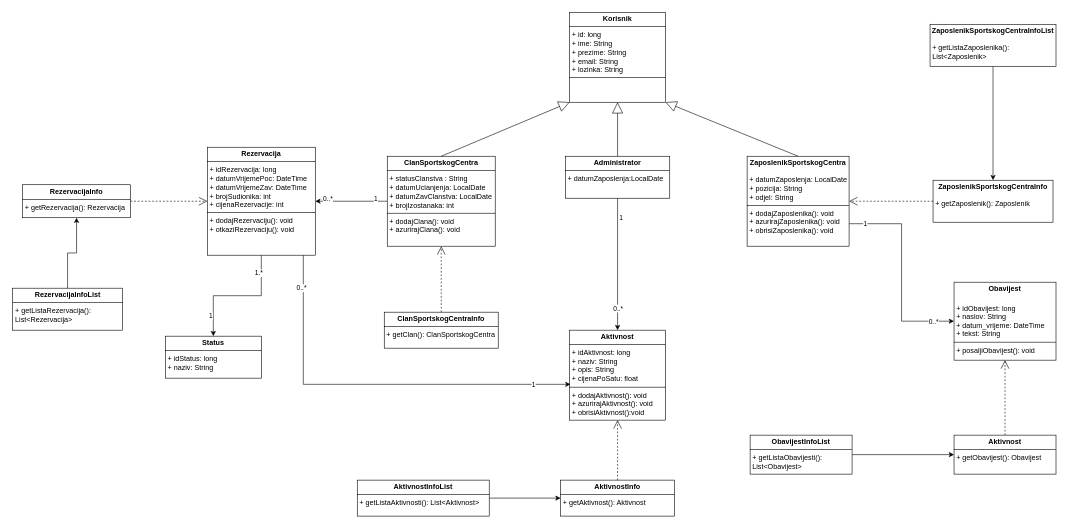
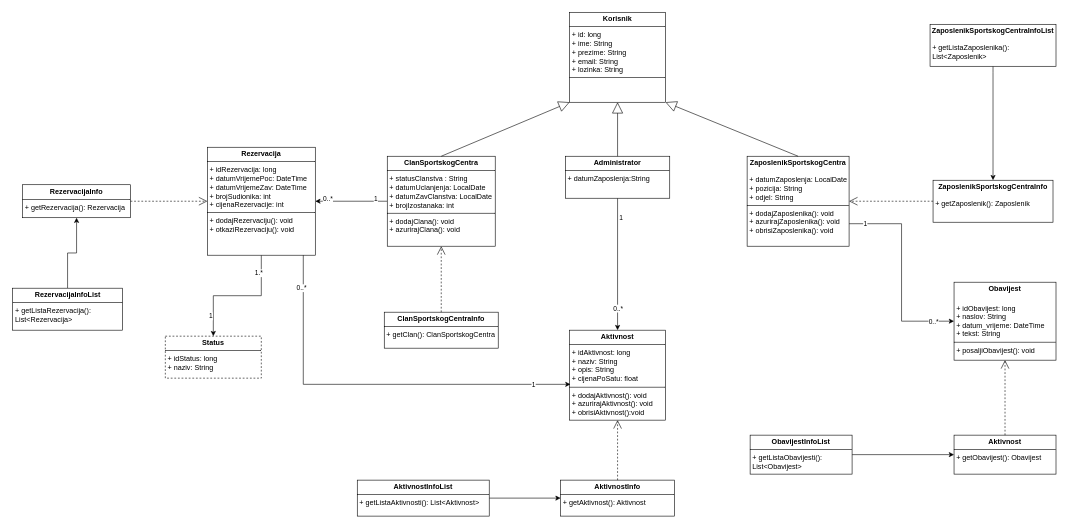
node "Administrator + datumZaposlenja:LocalDate": label "Administrator + datumZaposlenja:LocalDate" -> "Administrator + datumZaposlenja:String"
node "Status + idStatus: long + naziv: String": style solid -> dashed
